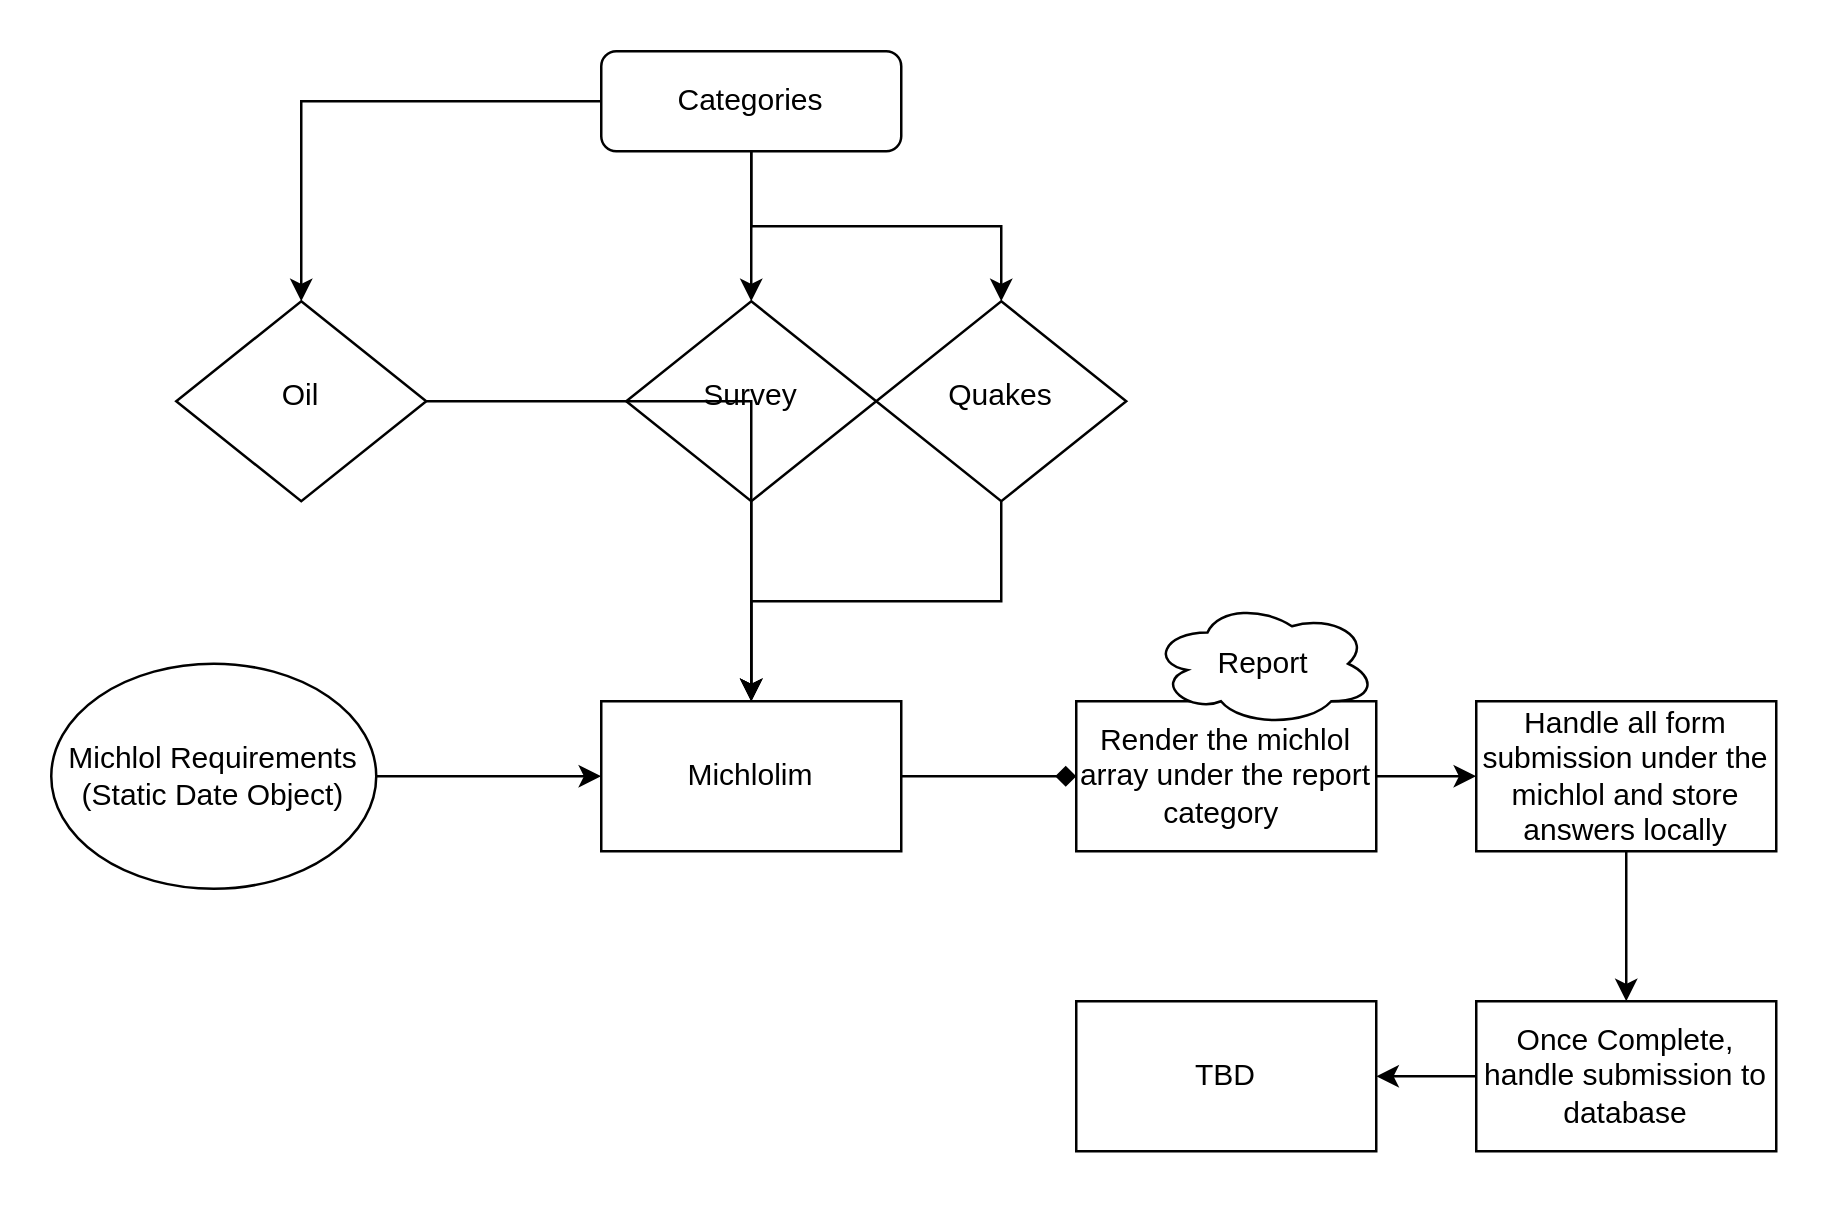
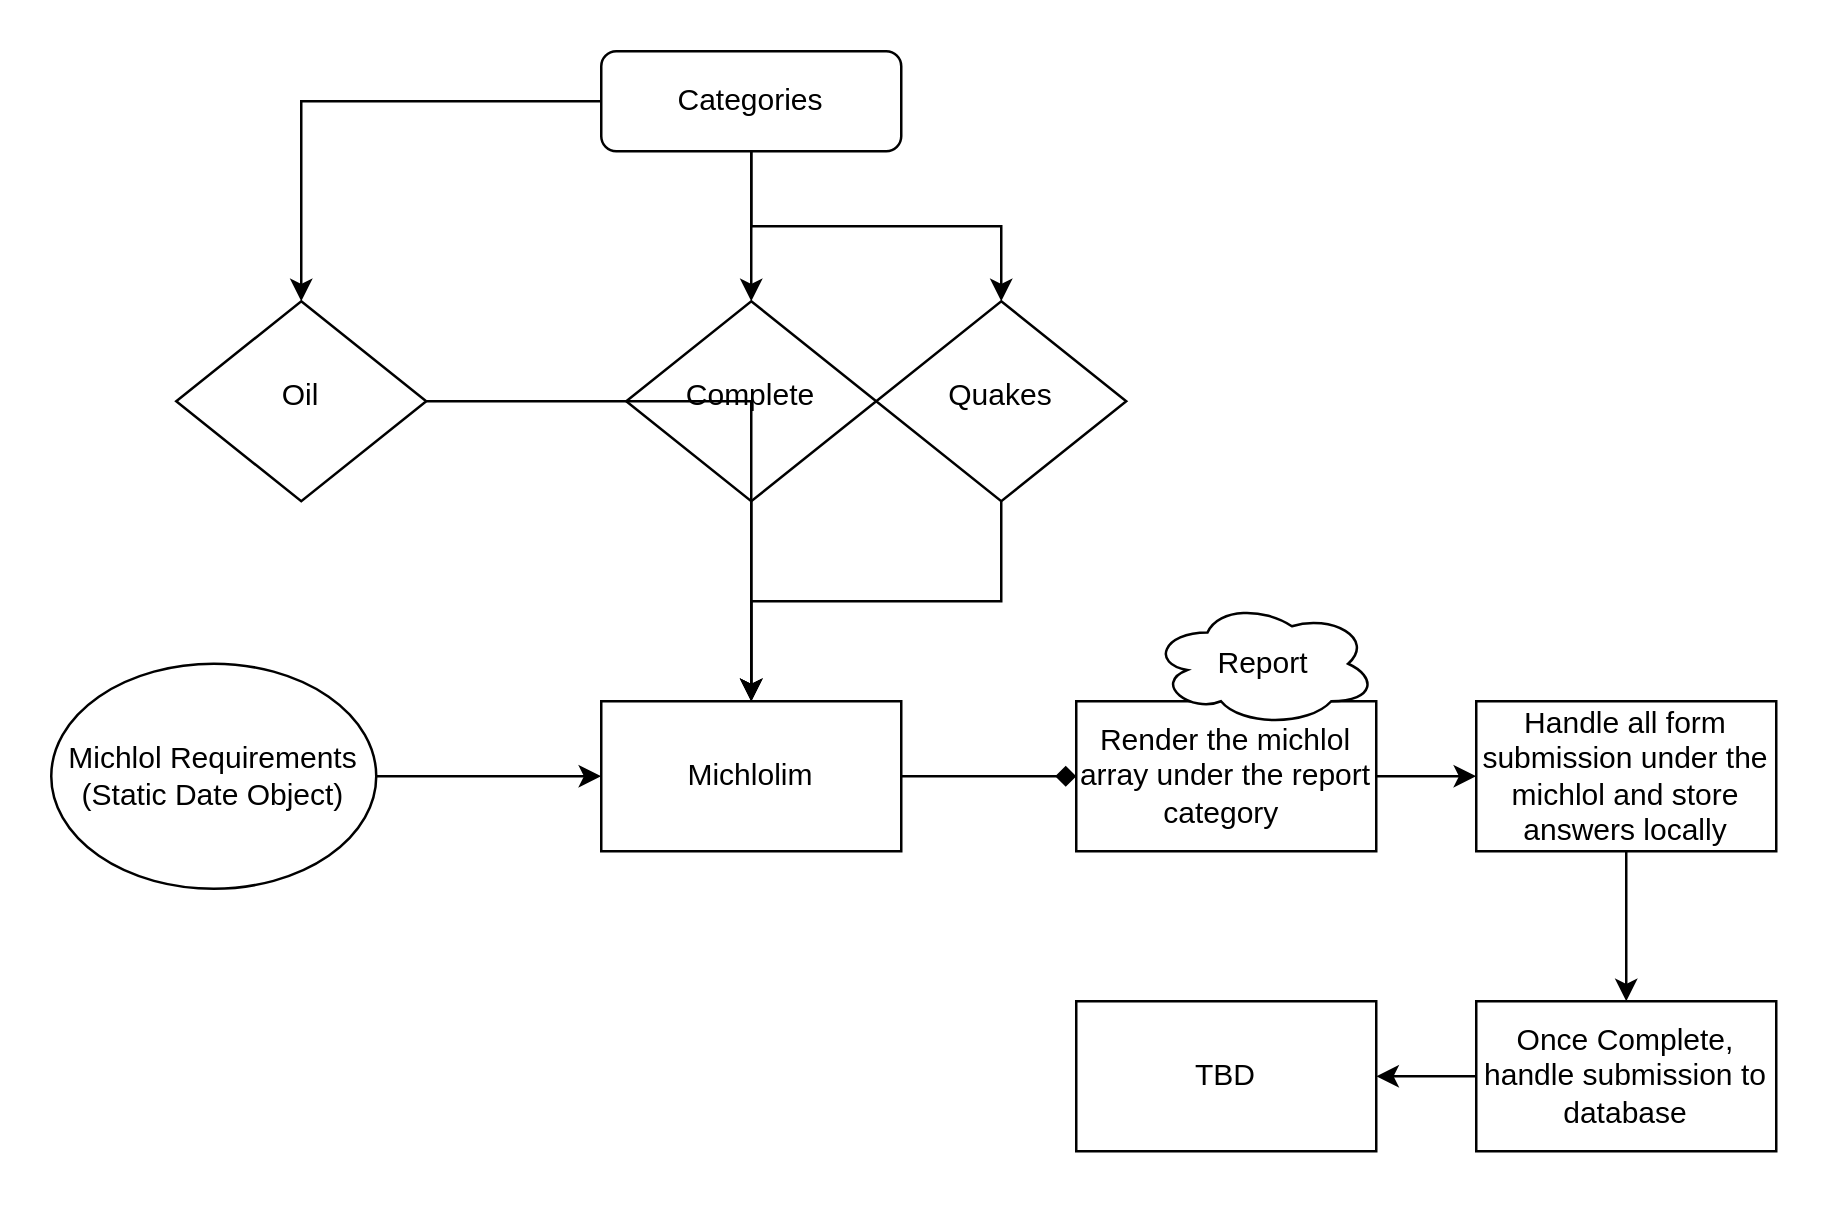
node "Survey": label "Survey" -> "Complete"
